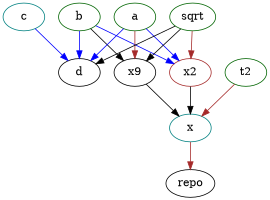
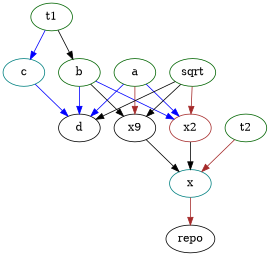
node "t1": added
